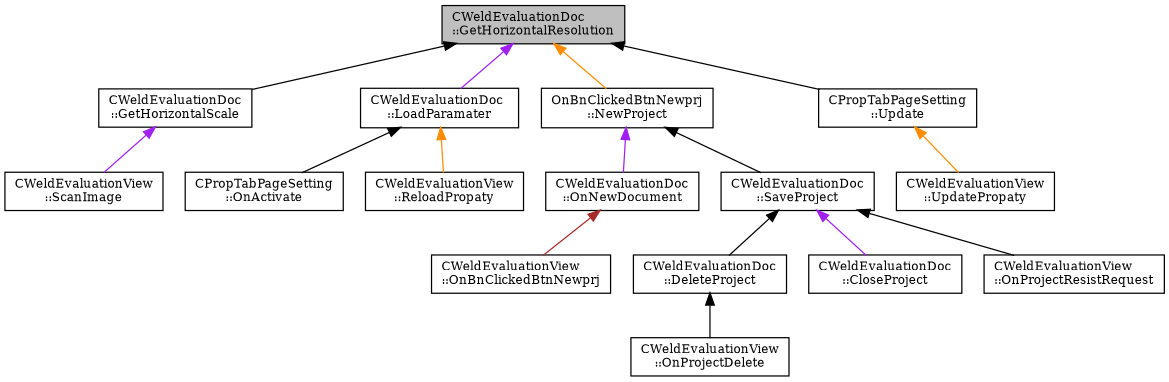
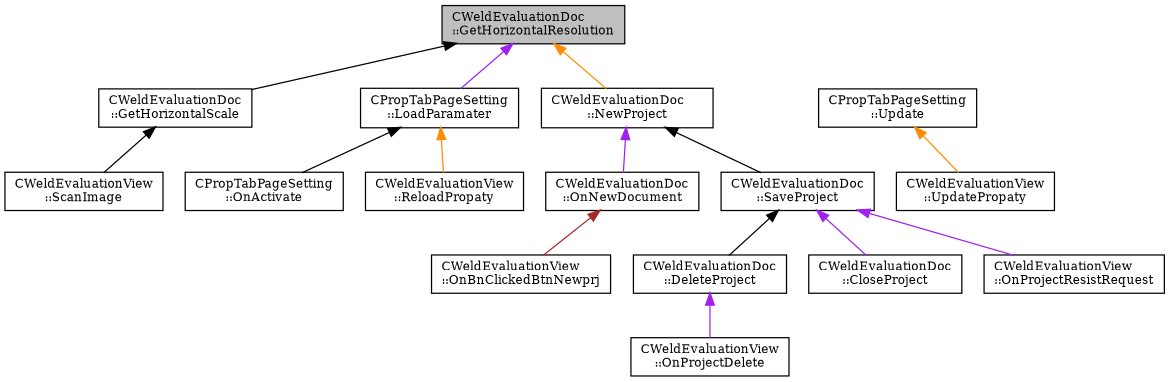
edge "CPropTabPageSetting ::Update" -> "CWeldEvaluationDoc ::GetHorizontalResolution": removed
node "CWeldEvaluationDoc ::LoadParamater": label "CWeldEvaluationDoc ::LoadParamater" -> "CPropTabPageSetting ::LoadParamater"
node "OnBnClickedBtnNewprj ::NewProject": label "OnBnClickedBtnNewprj ::NewProject" -> "CWeldEvaluationDoc ::NewProject"
edge "CWeldEvaluationView ::ScanImage" -> "CWeldEvaluationDoc ::GetHorizontalScale": color purple -> black
edge "CWeldEvaluationView ::OnProjectResistRequest" -> "CWeldEvaluationDoc ::SaveProject": color black -> purple
edge "CWeldEvaluationView ::OnProjectDelete" -> "CWeldEvaluationDoc ::DeleteProject": color black -> purple
